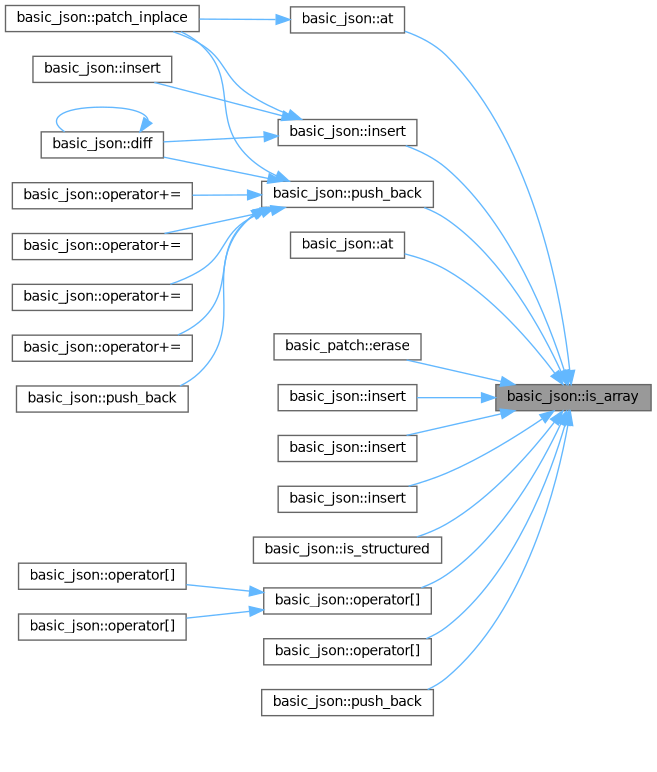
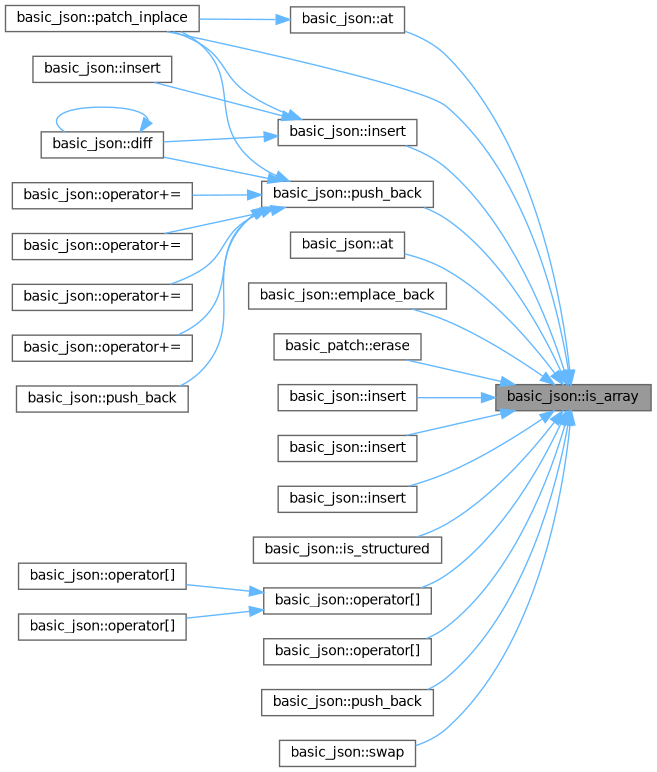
edge "basic_json::patch_inplace" -> "basic_json::is_array": added
node "basic_json::emplace_back": added
node "basic_json::swap": added
